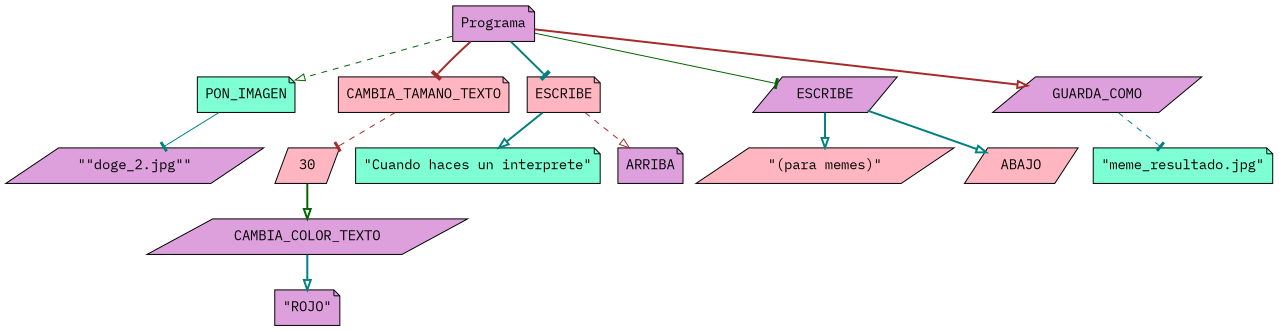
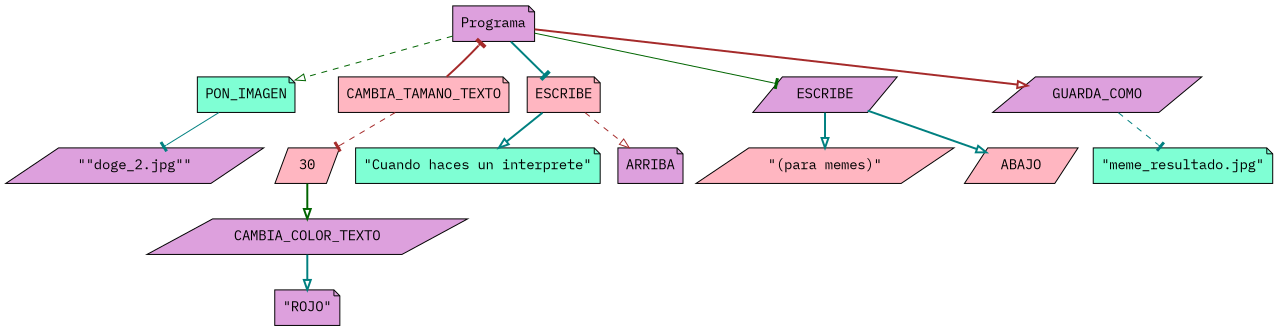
edge "Programa" -> "CAMBIA_TAMANO_TEXTO": reversed
